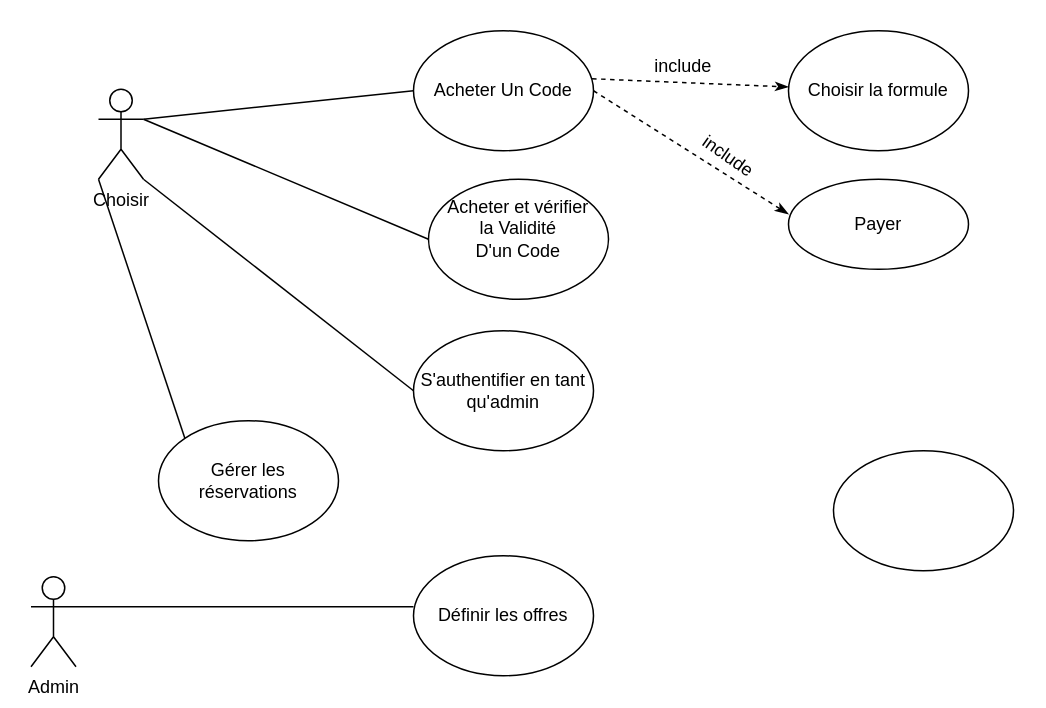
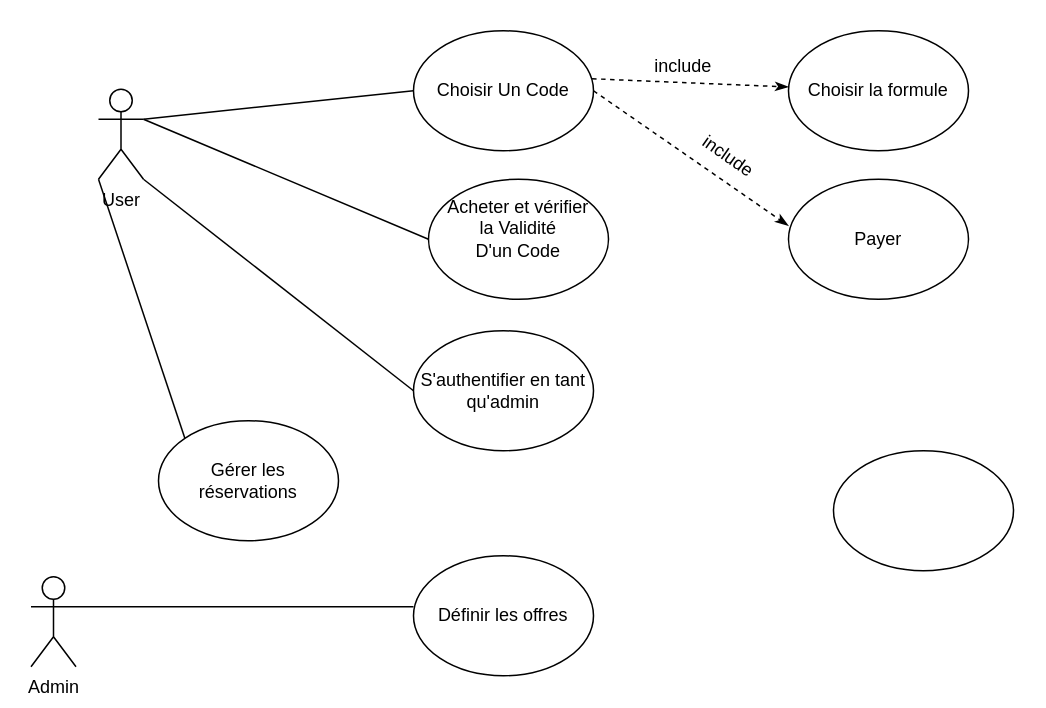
node "Acheter Un Code": label "Acheter Un Code" -> "Choisir Un Code"
node "Choisir": label "Choisir" -> "User"
node "Payer": size 180x90 -> 180x120
